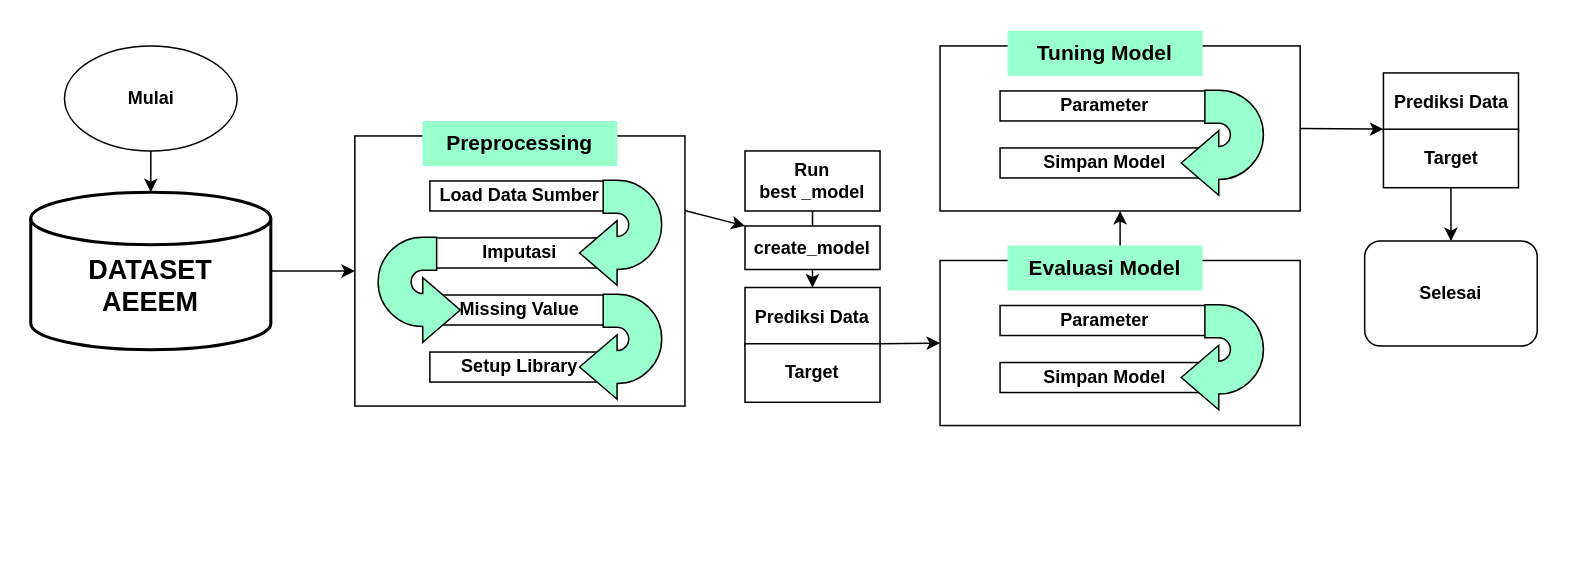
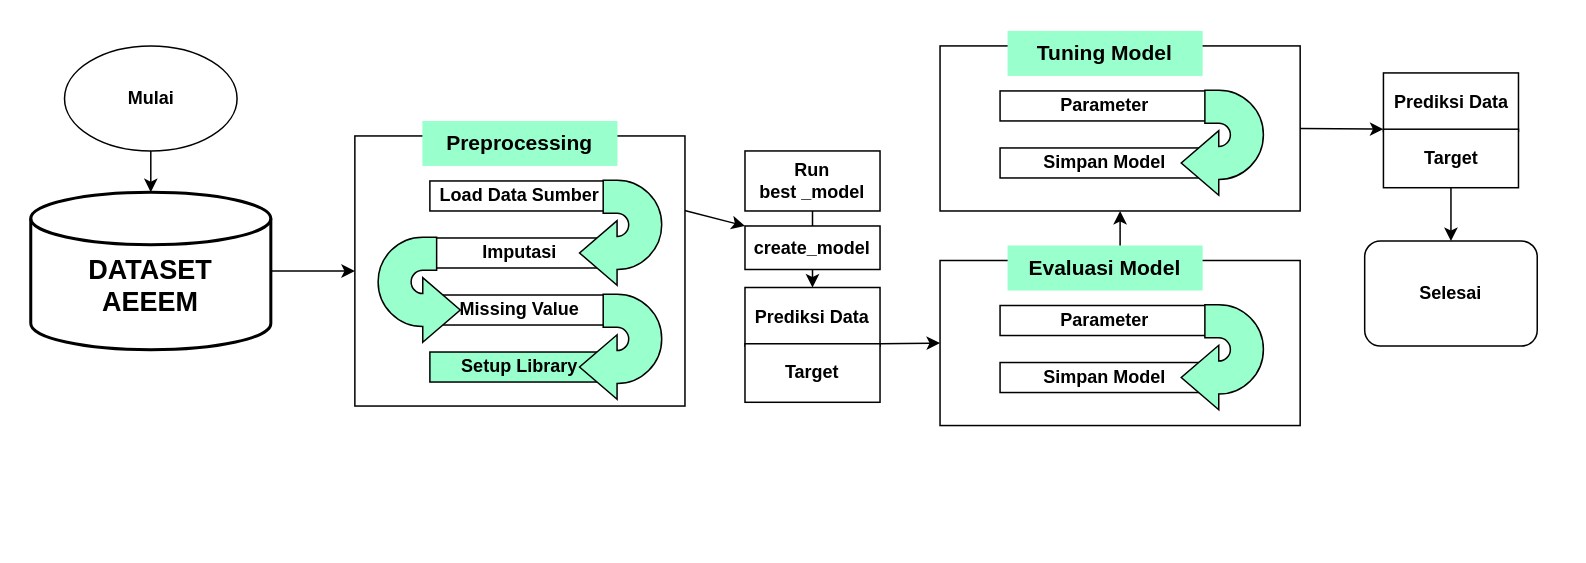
node "Setup Library": fillcolor #ffffff -> #99ffcc
